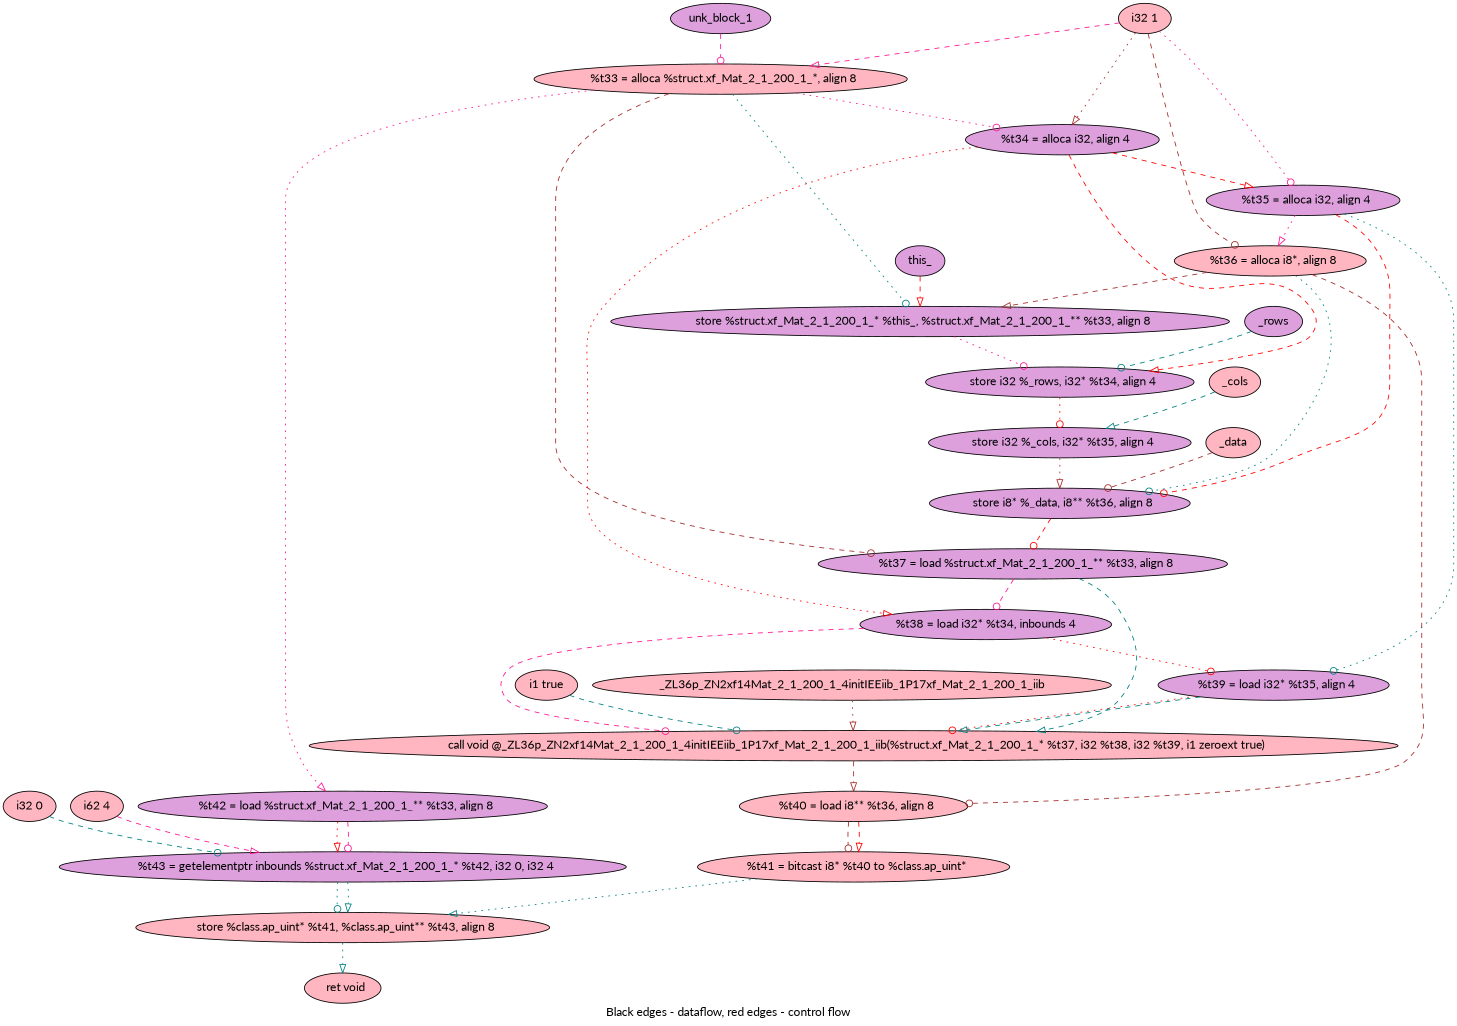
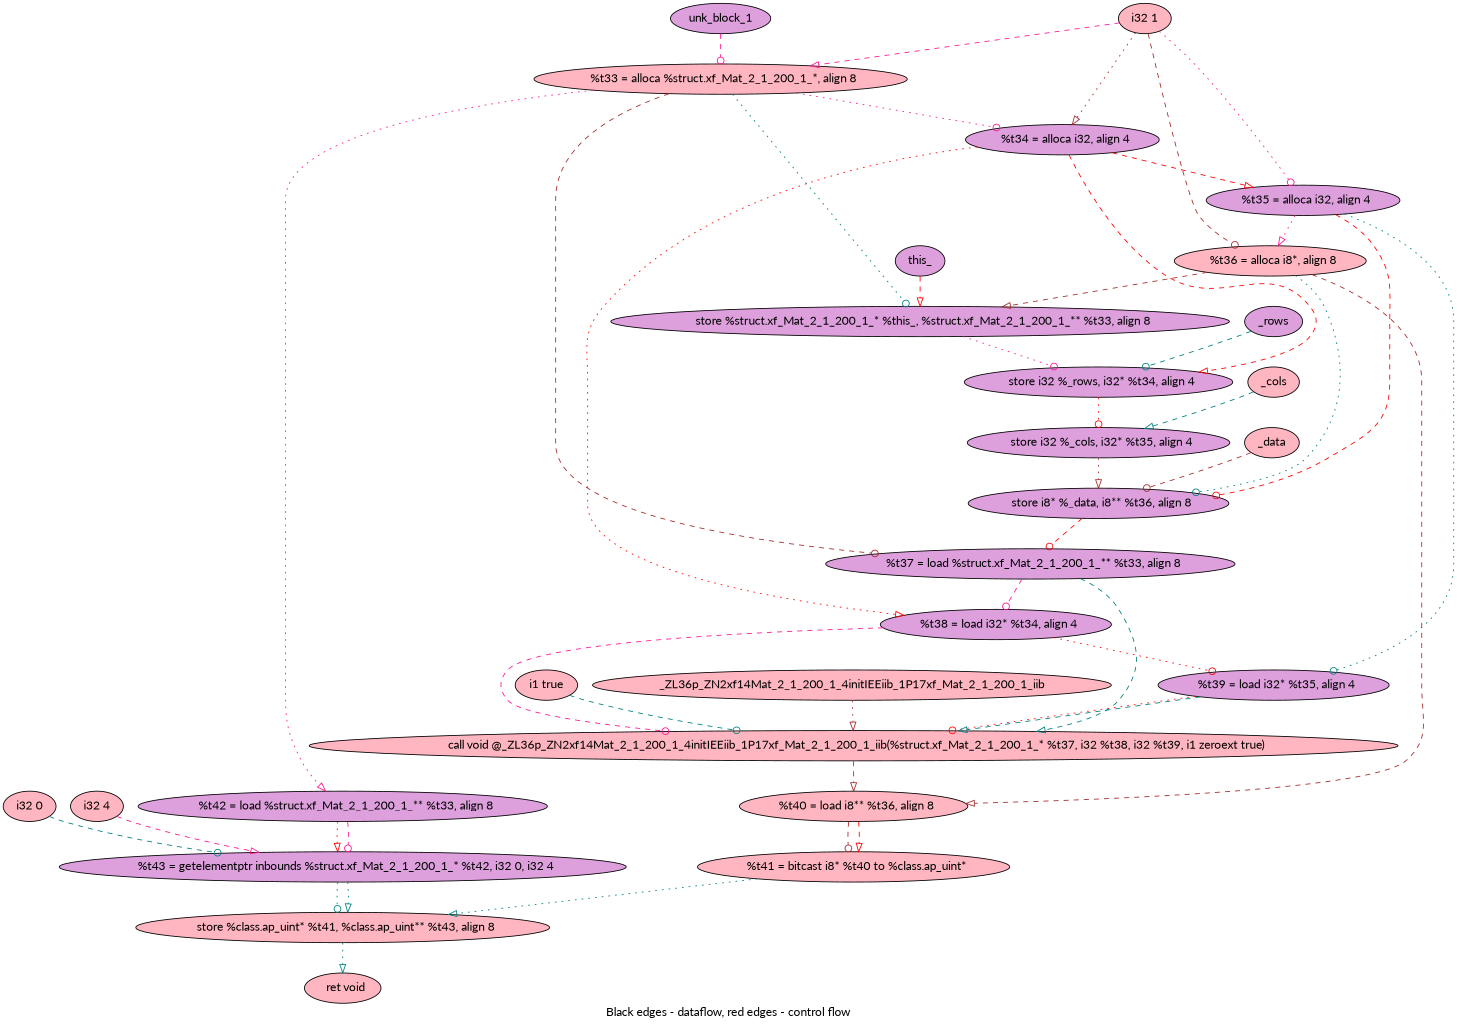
node "%t38 = load i32* %t34, inbounds 4": label "%t38 = load i32* %t34, inbounds 4" -> "%t38 = load i32* %t34, align 4"
edge "%t36 = alloca i8*, align 8" -> "%t40 = load i8** %t36, align 8": arrowhead odot -> onormal
node "i62 4": label "i62 4" -> "i32 4"
